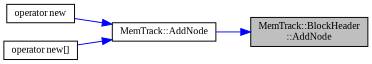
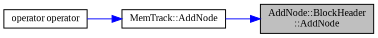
node "operator new": label "operator new" -> "operator operator"
node "MemTrack::BlockHeader ::AddNode": label "MemTrack::BlockHeader ::AddNode" -> "AddNode::BlockHeader ::AddNode"
node "operator new[]": removed
